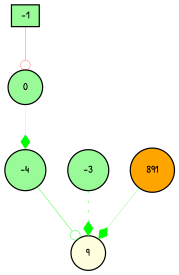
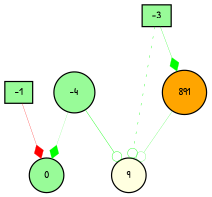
edge "-3" -> "891": added
edge "-1" -> "0": arrowhead odot -> diamond
edge "0" -> "-4": reversed
node "-3": shape circle -> box
edge "-3" -> "9": arrowhead diamond -> odot
edge "891" -> "9": arrowhead diamond -> odot
